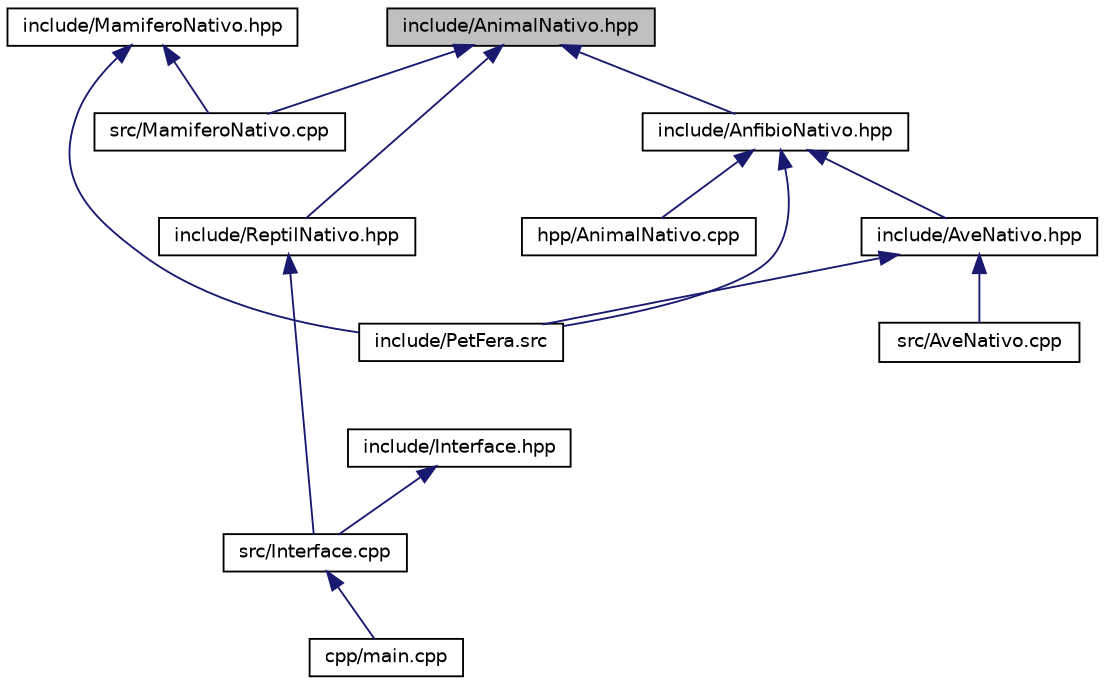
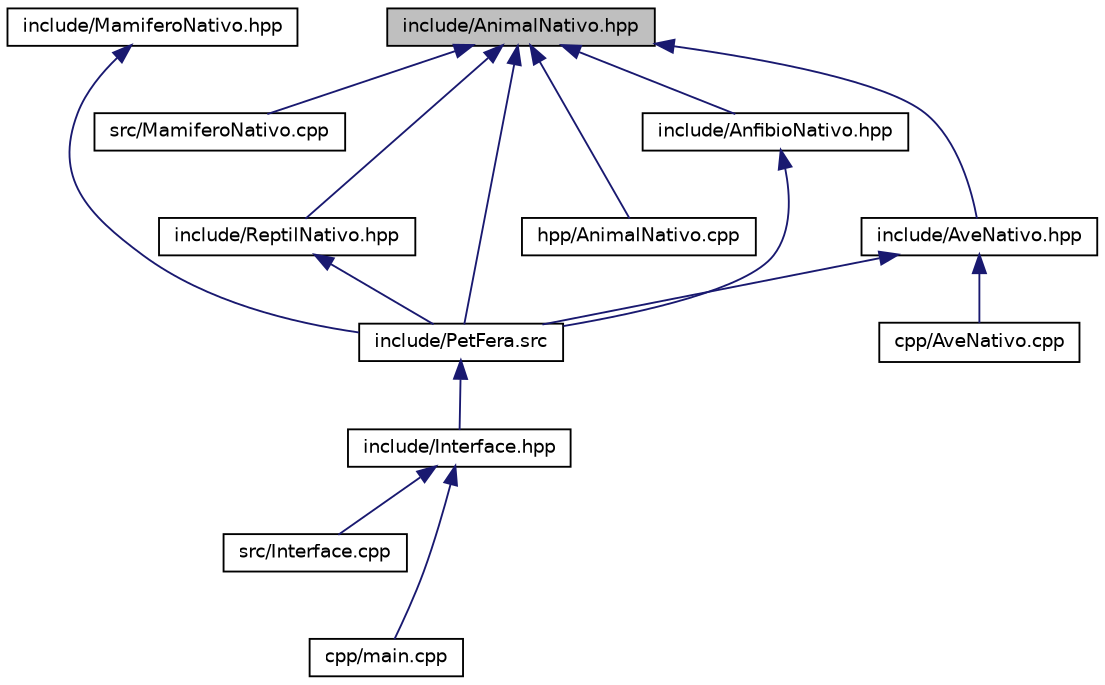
edge "src/MamiferoNativo.cpp" -> "include/MamiferoNativo.hpp": removed
edge "include/AveNativo.hpp" -> "include/AnfibioNativo.hpp": now "include/AveNativo.hpp" -> "include/AnimalNativo.hpp"
edge "hpp/AnimalNativo.cpp" -> "include/AnfibioNativo.hpp": now "hpp/AnimalNativo.cpp" -> "include/AnimalNativo.hpp"
edge "include/PetFera.src" -> "include/AnimalNativo.hpp": added
node "src/AveNativo.cpp": label "src/AveNativo.cpp" -> "cpp/AveNativo.cpp"
edge "src/Interface.cpp" -> "include/ReptilNativo.hpp": now "include/PetFera.src" -> "include/ReptilNativo.hpp"
edge "include/Interface.hpp" -> "include/PetFera.src": added
edge "cpp/main.cpp" -> "src/Interface.cpp": now "cpp/main.cpp" -> "include/Interface.hpp"
